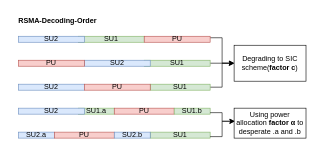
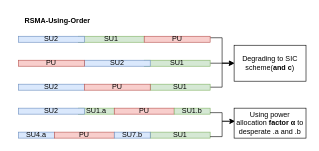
node "RSMA-Decoding-Order": label "RSMA-Decoding-Order" -> "RSMA-Using-Order"
node "Degrading to SIC scheme(factor c)": label "Degrading to SIC scheme(factor c)" -> "Degrading to SIC scheme(and c)"
node "SU2.a": label "SU2.a" -> "SU4.a"
node "SU2.b": label "SU2.b" -> "SU7.b"
